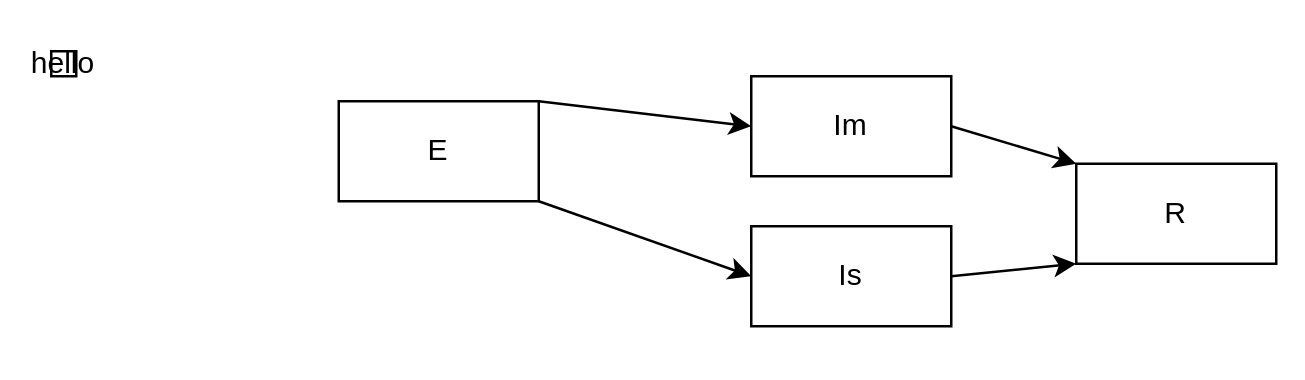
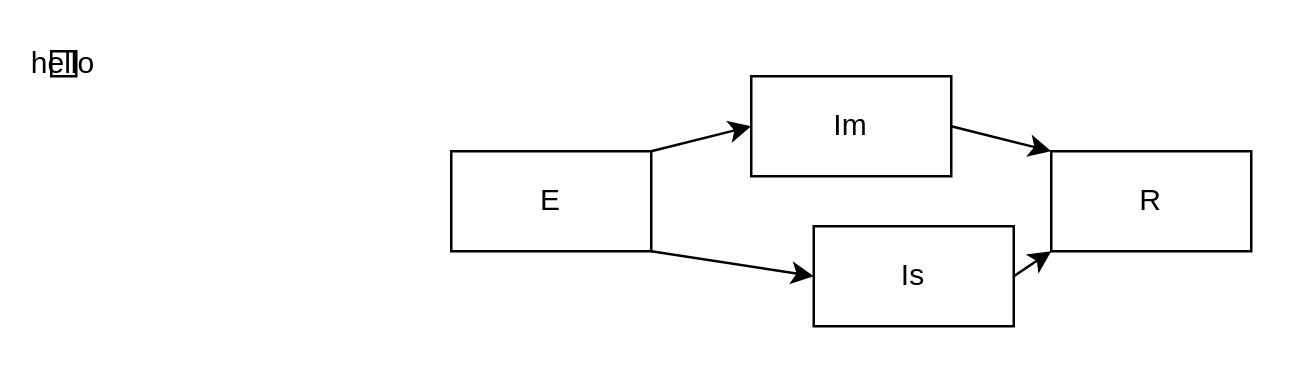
node "E": moved (439, 151) -> (551, 201)
node "R": moved (1176, 214) -> (1151, 201)
node "Is": moved (851, 276) -> (914, 276)
